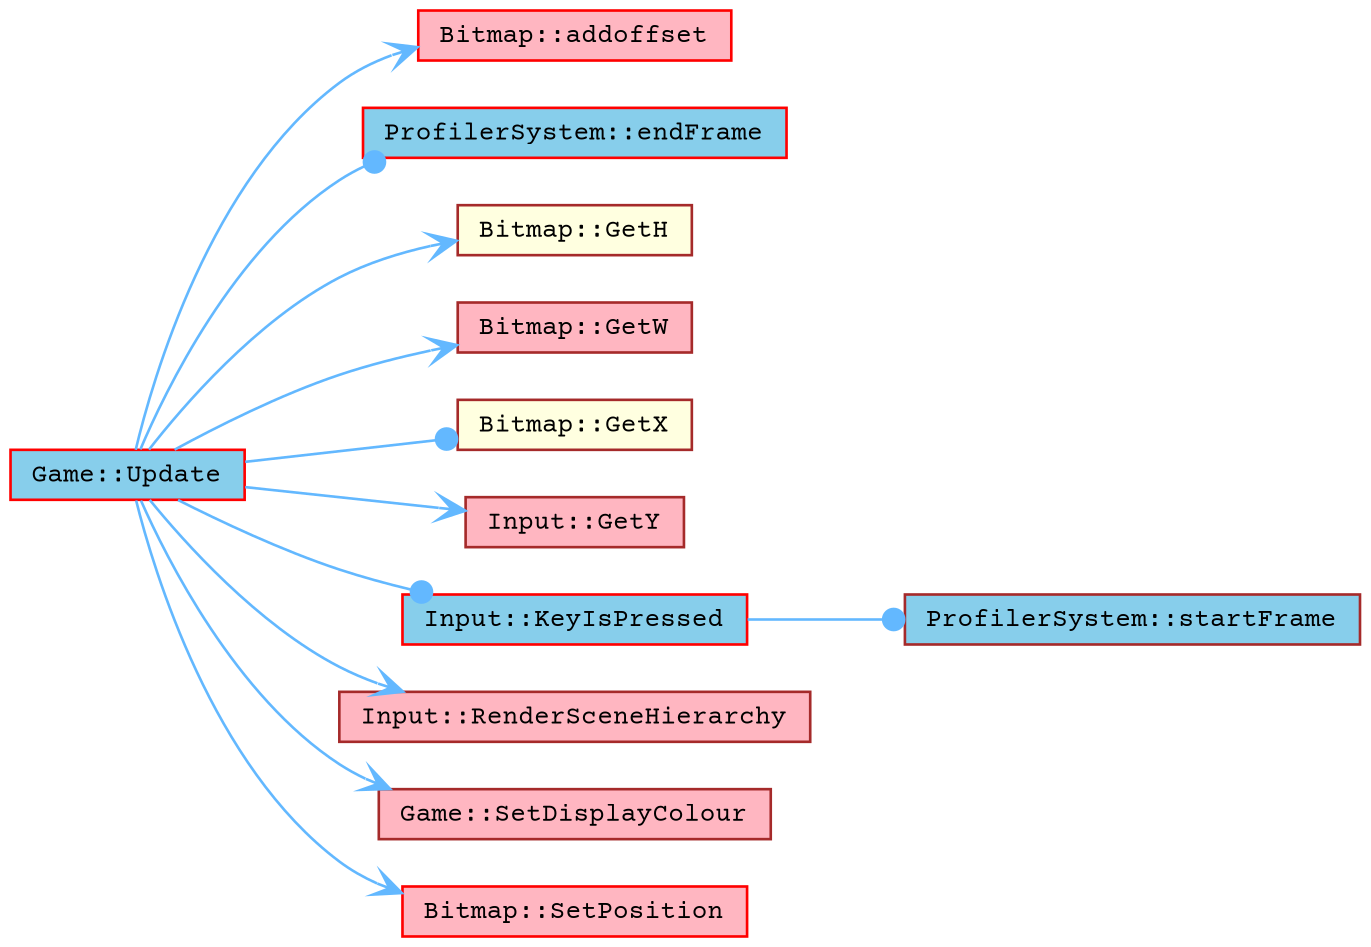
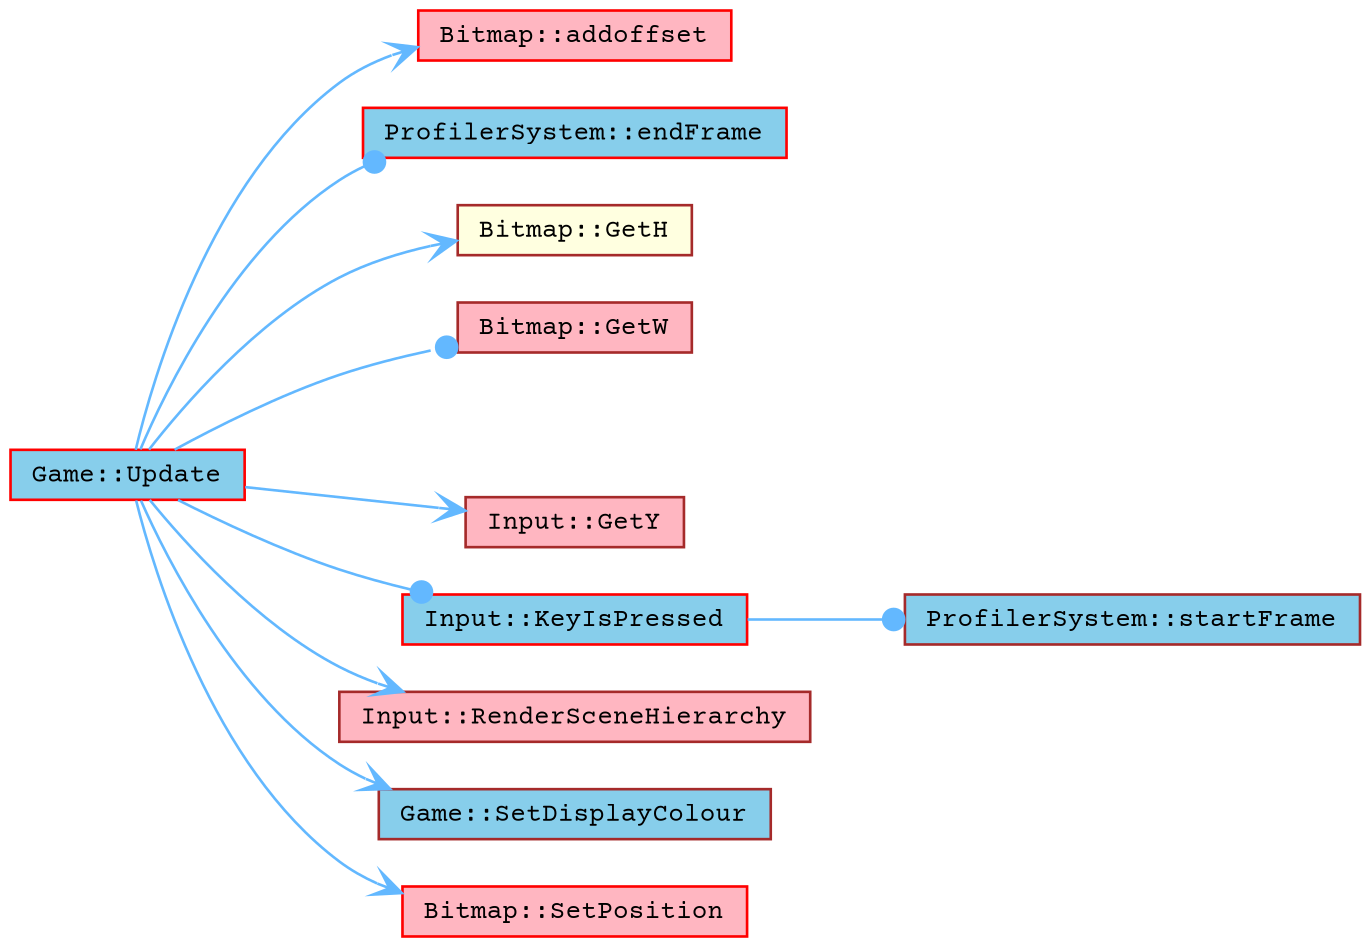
edge "Game::Update" -> "Bitmap::GetW": arrowhead vee -> dot
node "Bitmap::GetX": removed
node "Game::SetDisplayColour": fillcolor lightpink -> skyblue
